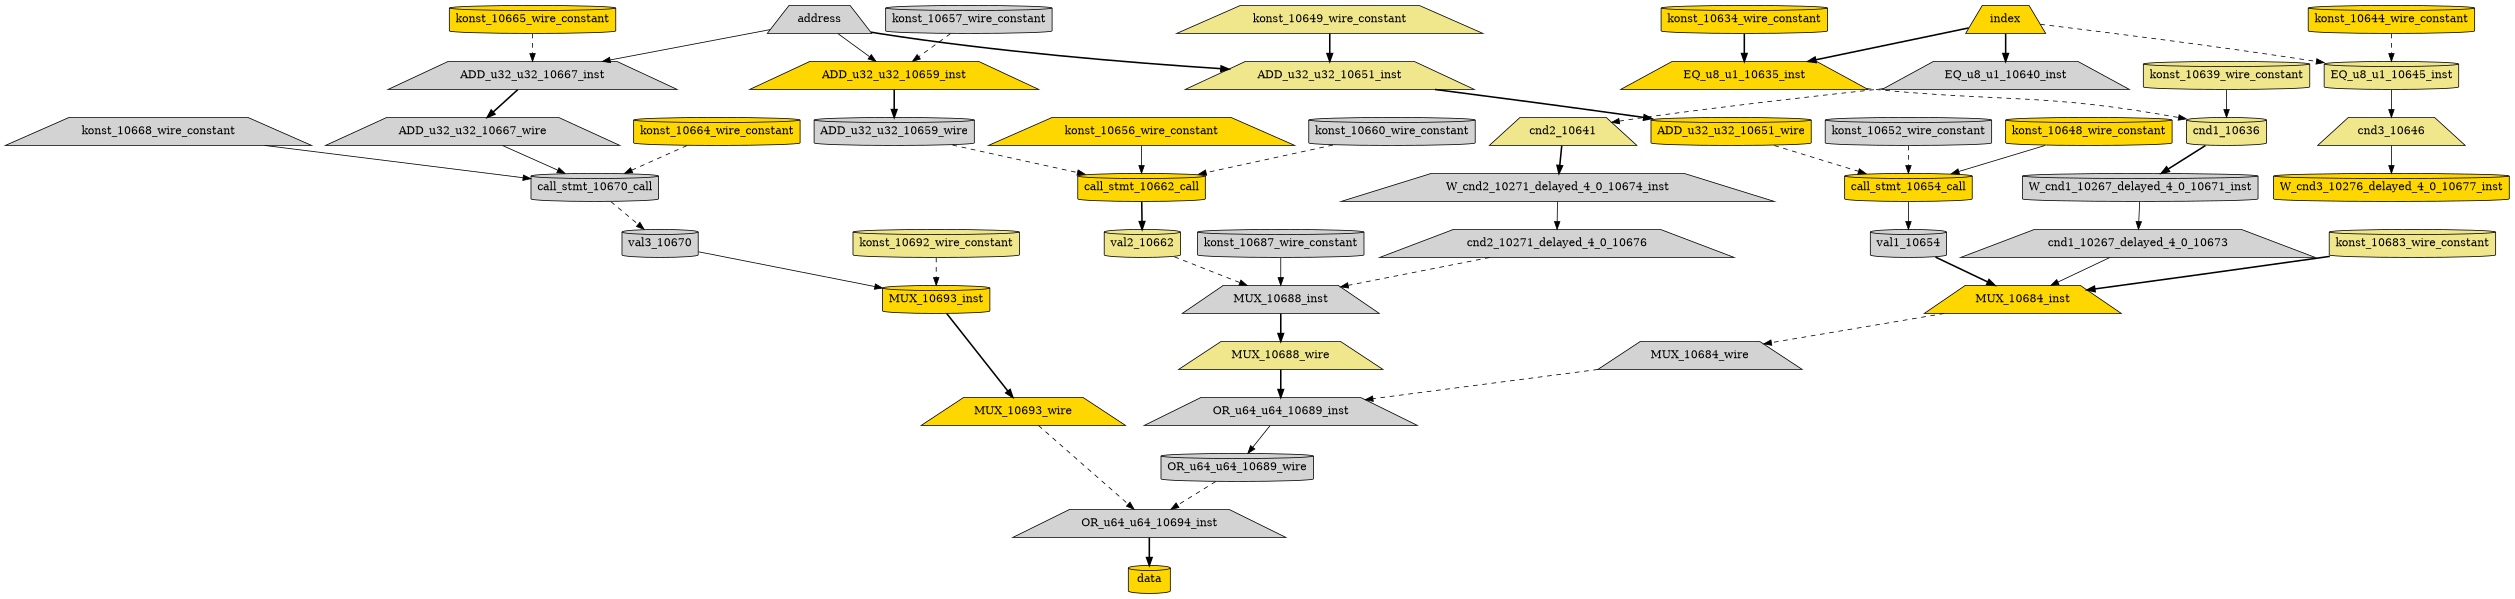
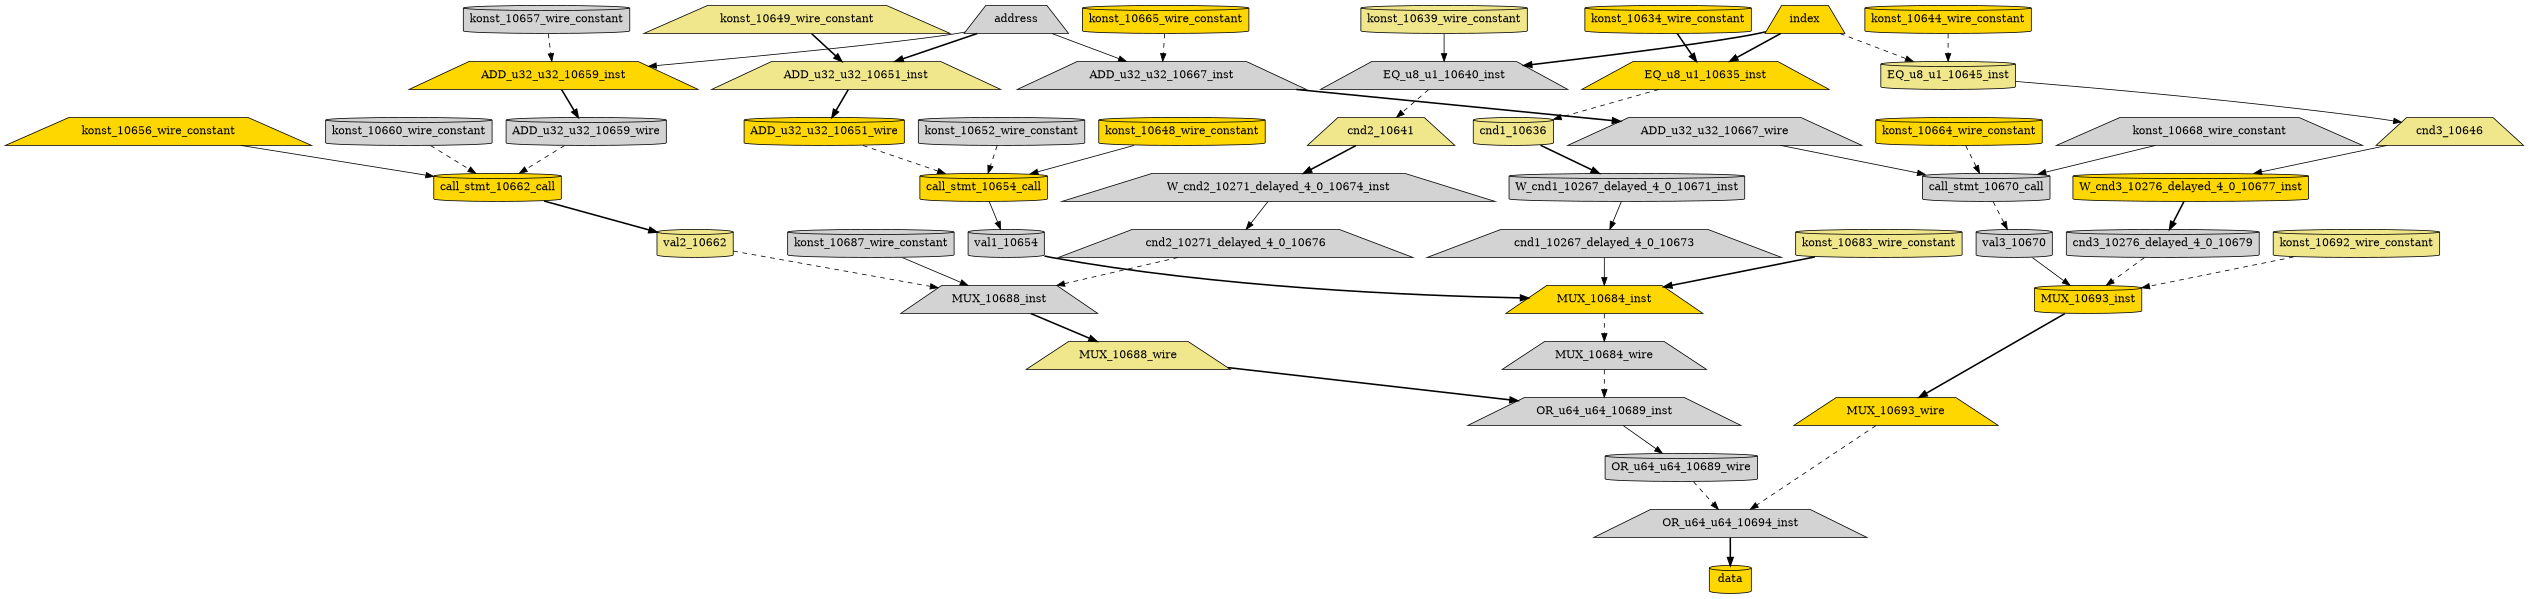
edge "konst_10639_wire_constant" -> "cnd1_10636": now "konst_10639_wire_constant" -> "EQ_u8_u1_10640_inst"
node "cnd3_10276_delayed_4_0_10679": added
